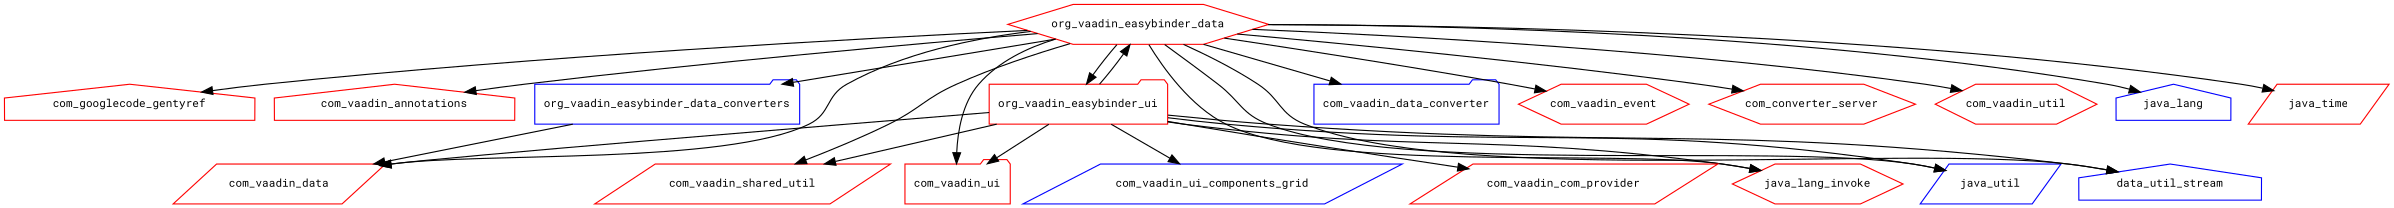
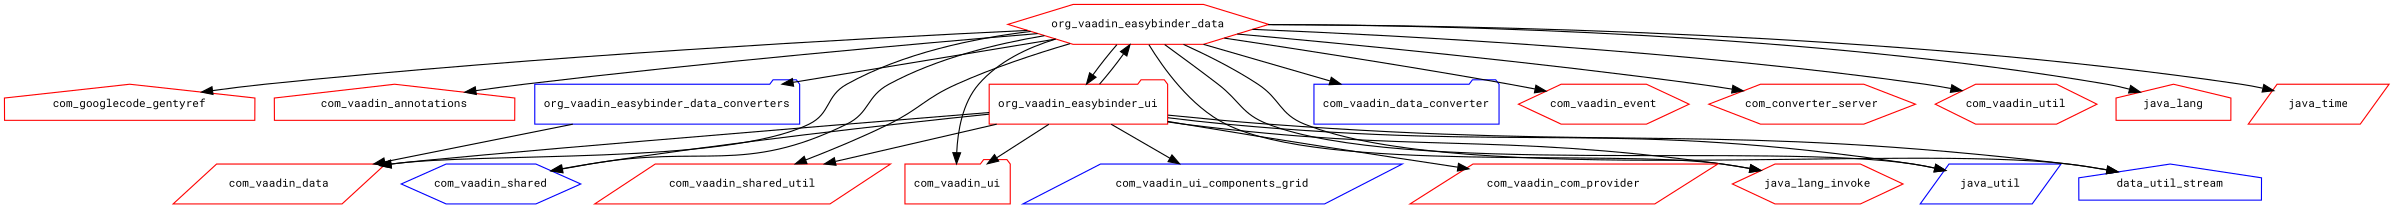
node "java_lang": color blue -> red
node "com_vaadin_shared": added
